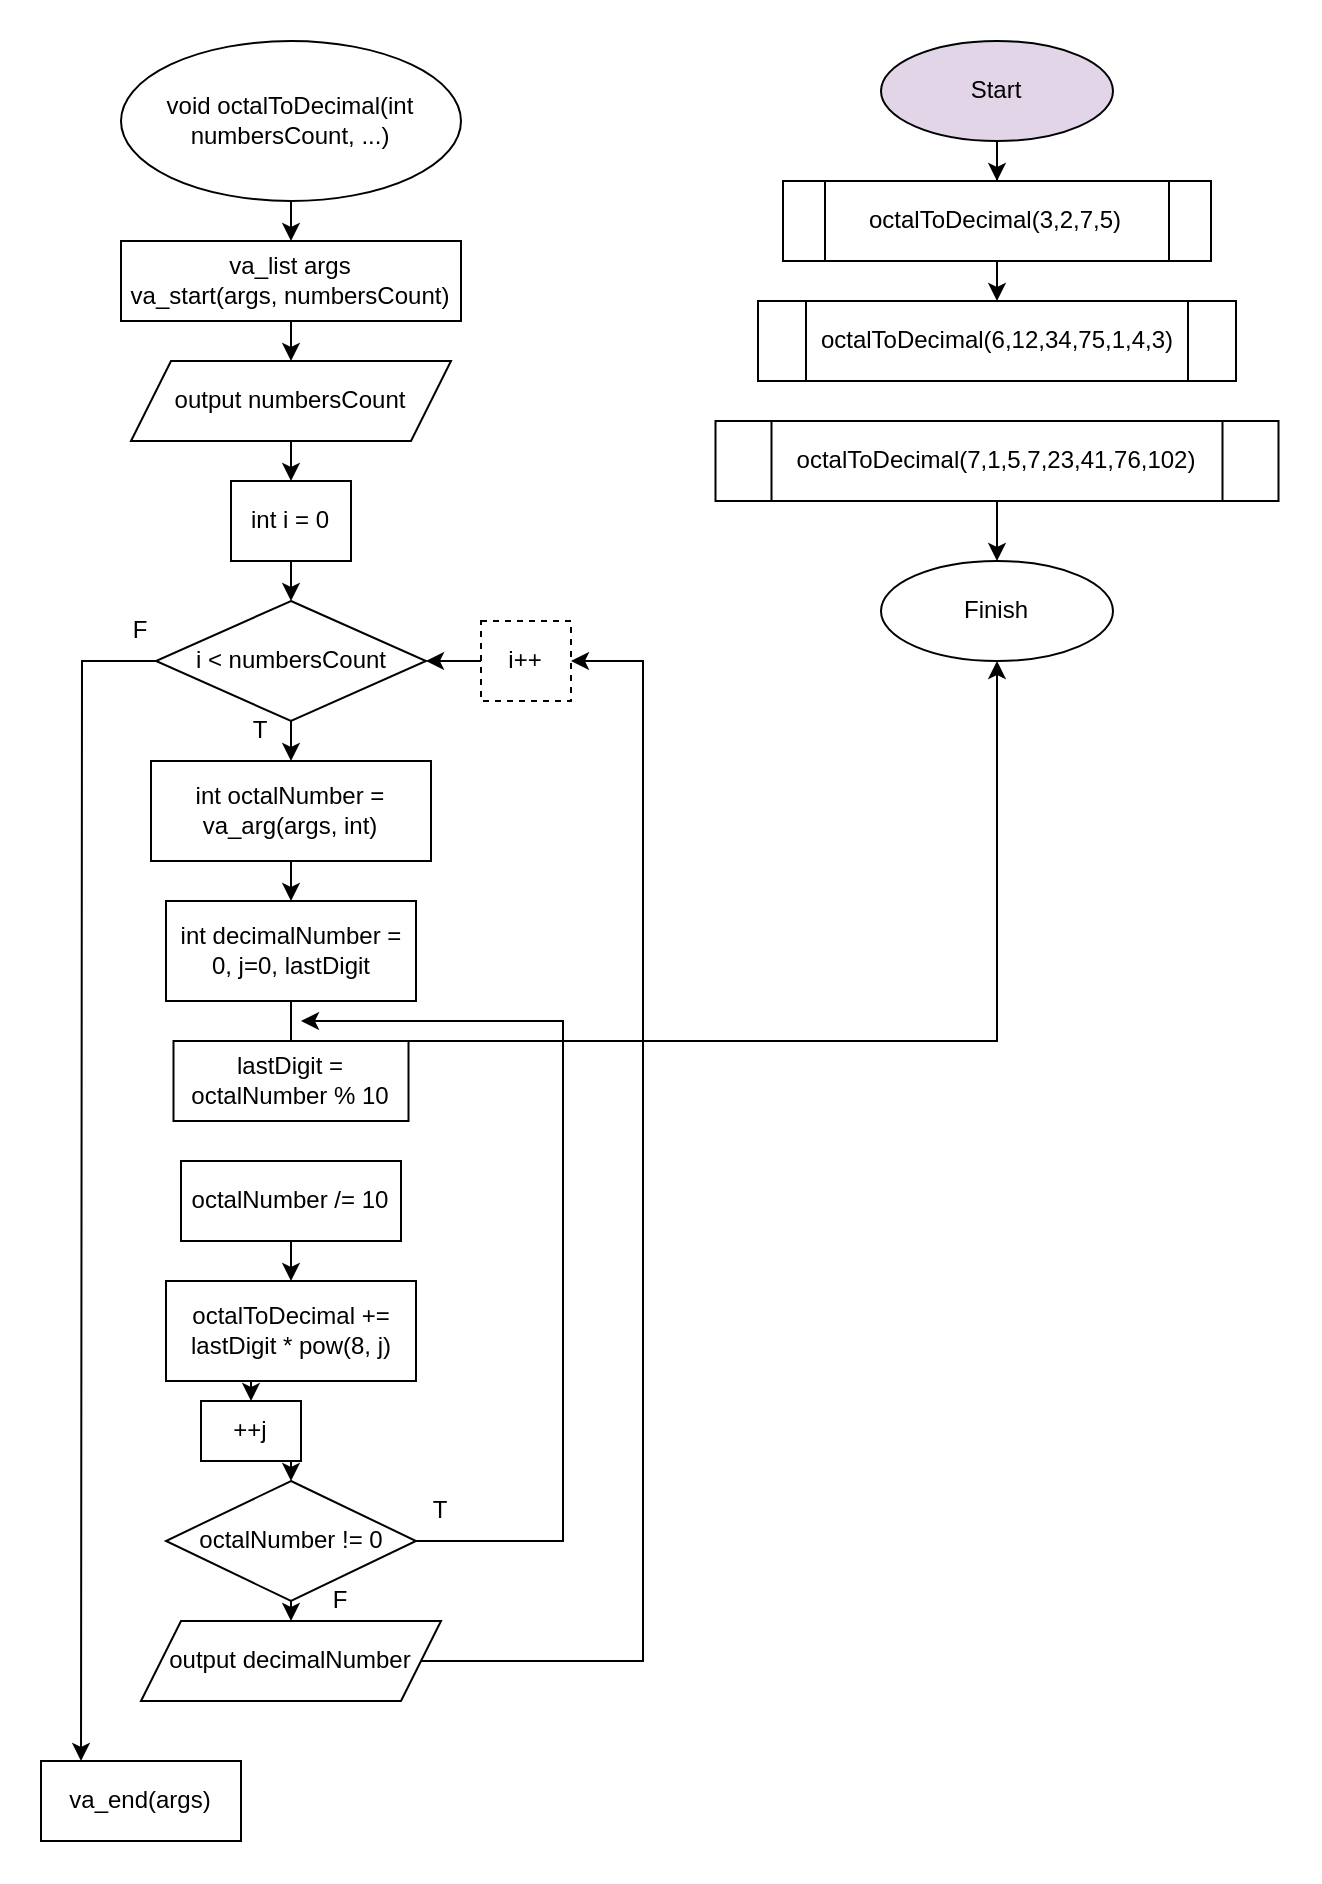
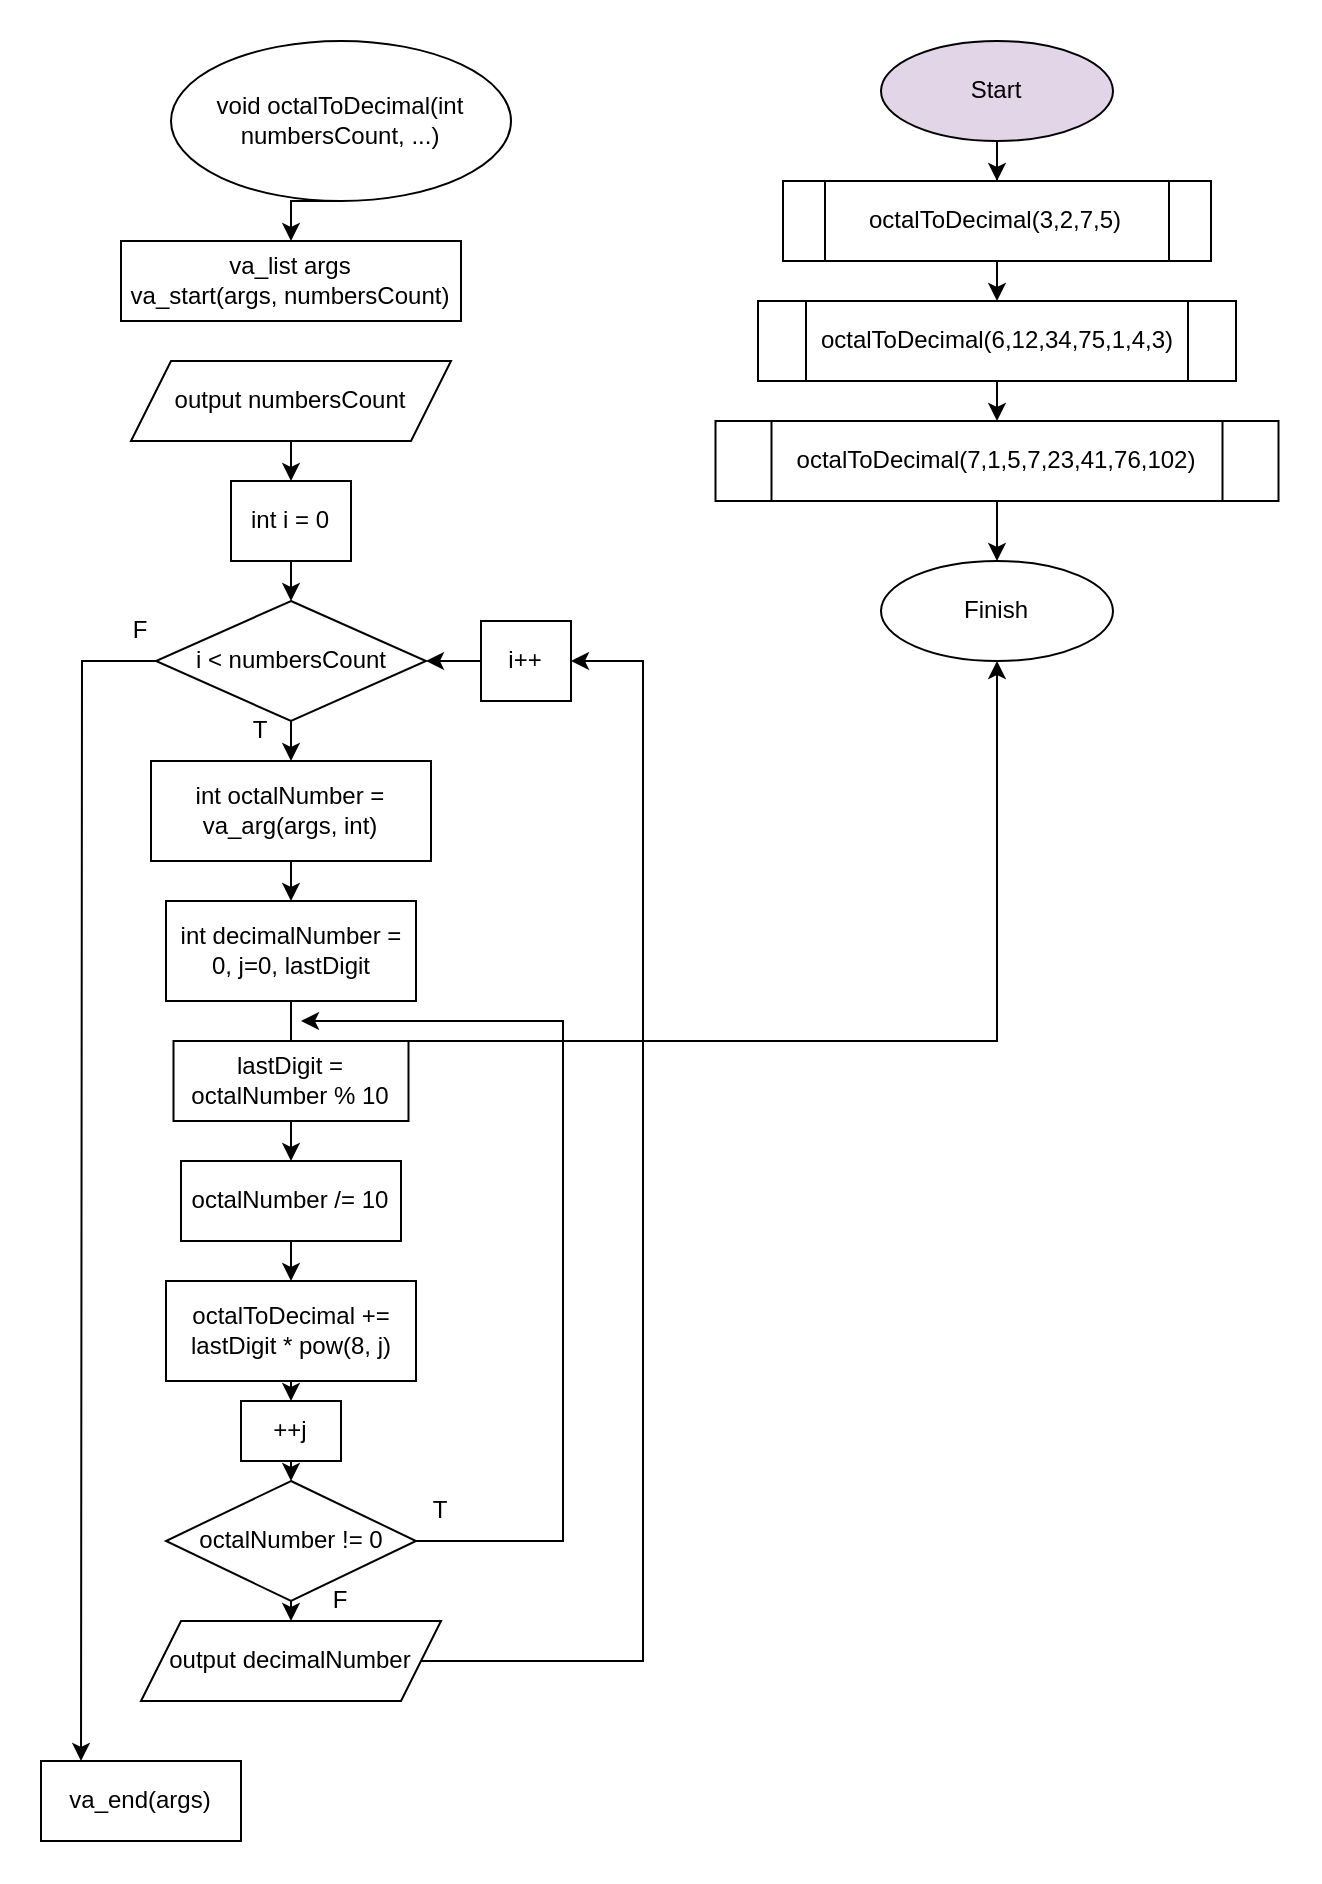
node "void octalToDecimal(int numbersCount, ...)": moved (291, 121) -> (341, 121)
edge "va_list args va_start(args, numbersCount)" -> "output numbersCount": removed
edge "octalToDecimal(6,12,34,75,1,4,3)" -> "octalToDecimal(7,1,5,7,23,41,76,102)": added
node "i++": style dashed -> solid
edge "lastDigit = octalNumber % 10" -> "octalNumber /= 10": added
node "++j": moved (251, 1431) -> (291, 1431)
